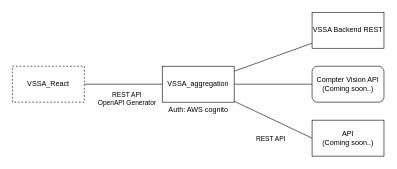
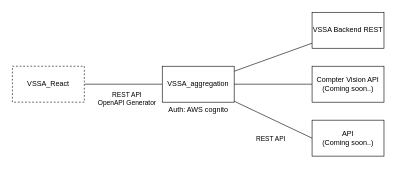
node "Compter Vision API (Coming soon..)": shape rounded rectangle -> rectangle
